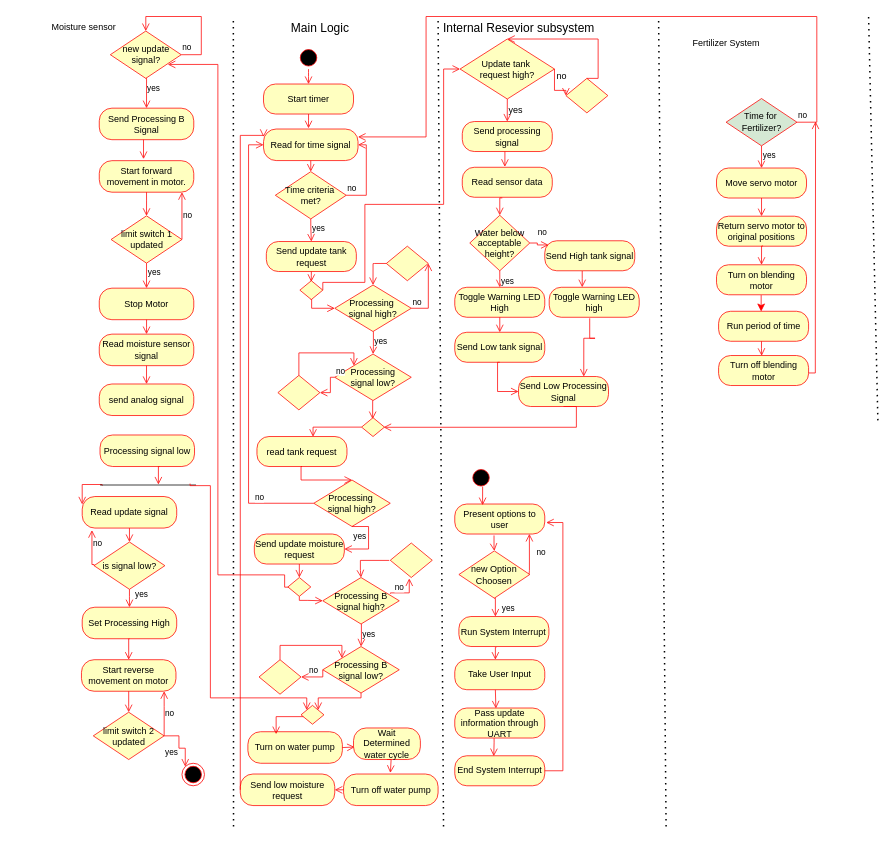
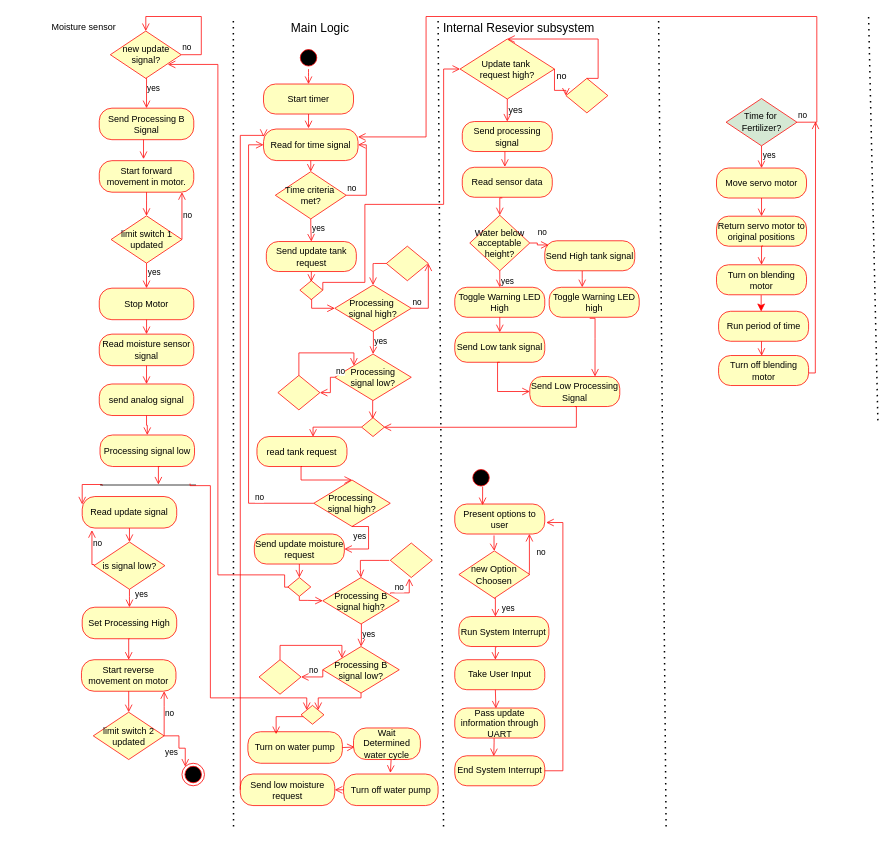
node "Fertilizer System": removed
node "Send Low Processing Signal": moved (564, 392) -> (575, 392)
edge "send analog signal" -> "Processing signal low": added
